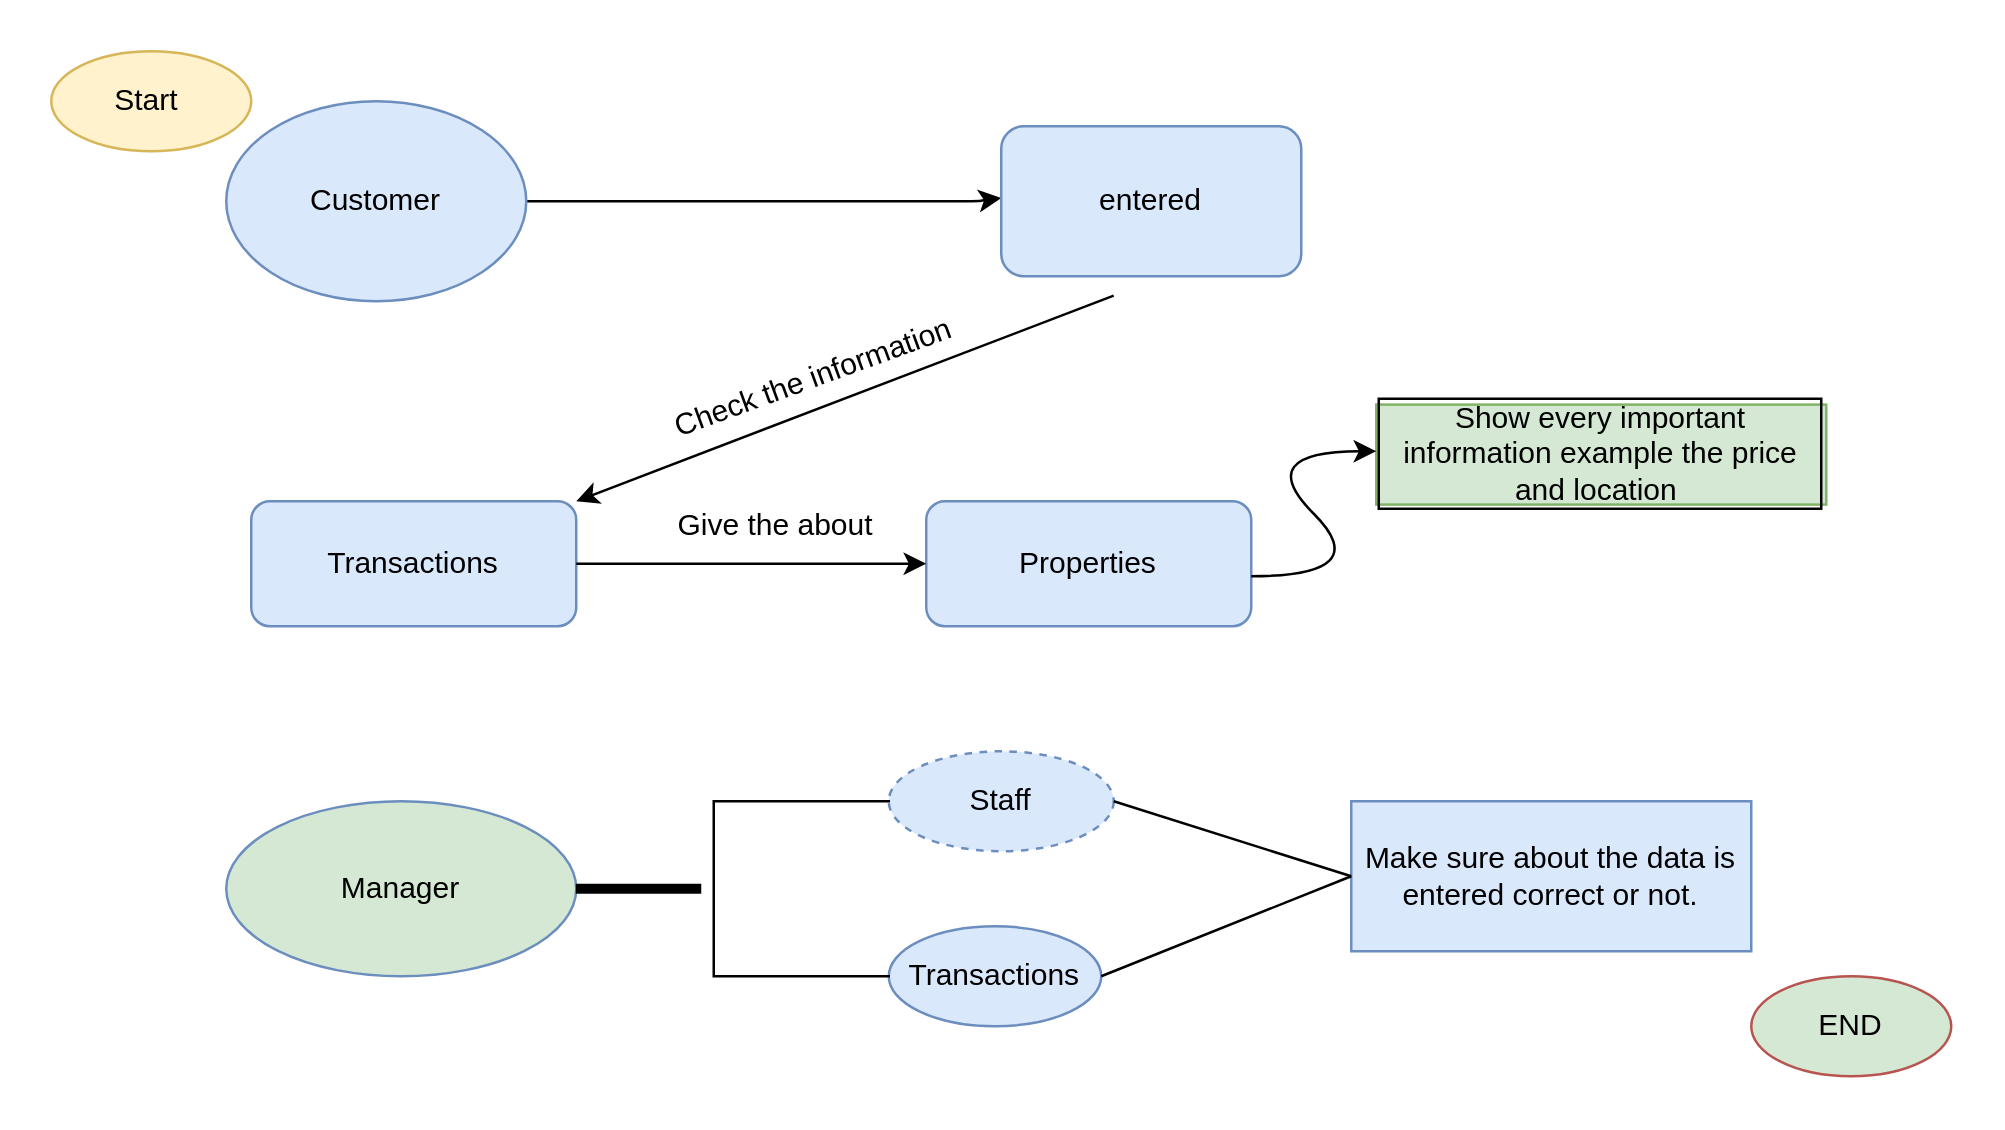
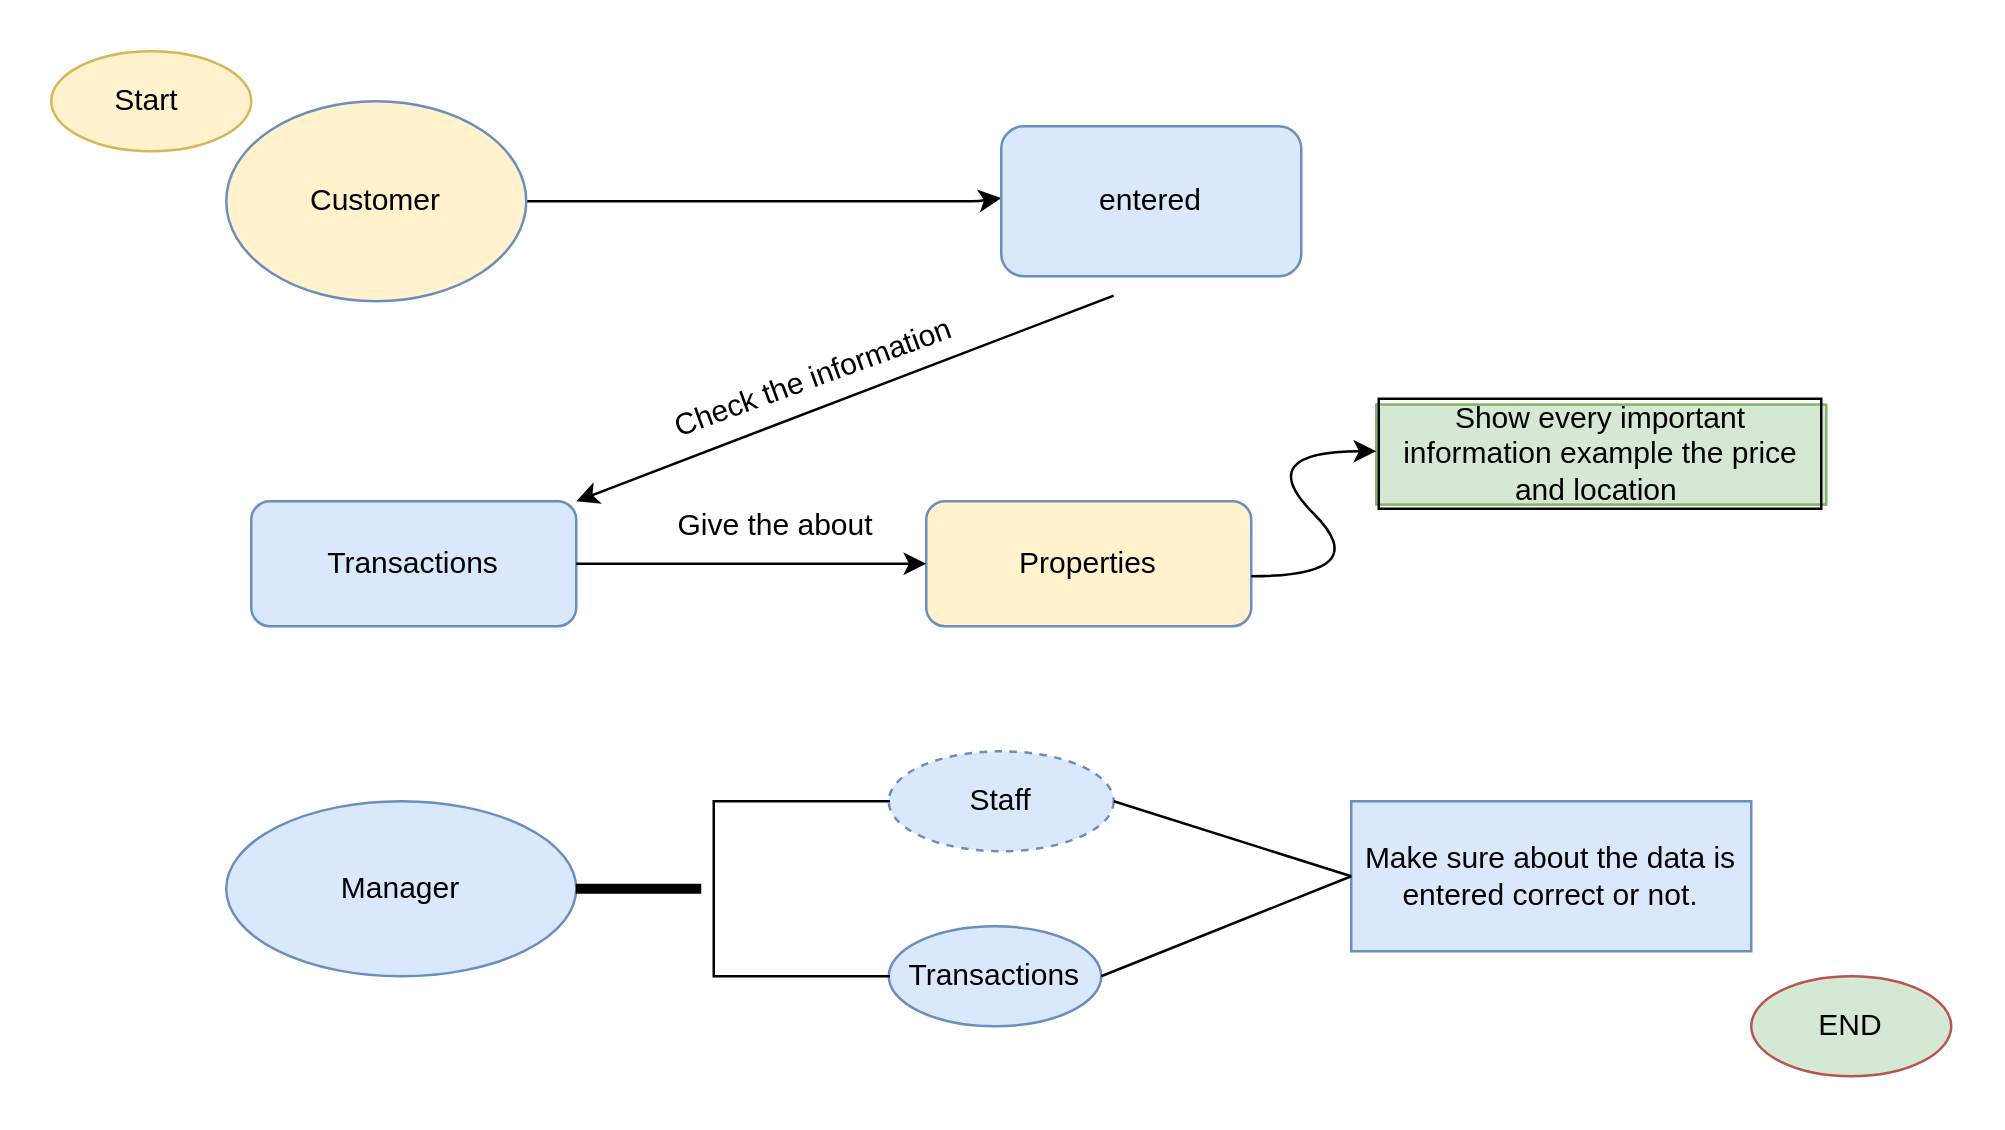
node "Customer": fillcolor #dae8fc -> #fff2cc
node "Properties": fillcolor #dae8fc -> #fff2cc
node "Manager": fillcolor #d5e8d4 -> #dae8fc
